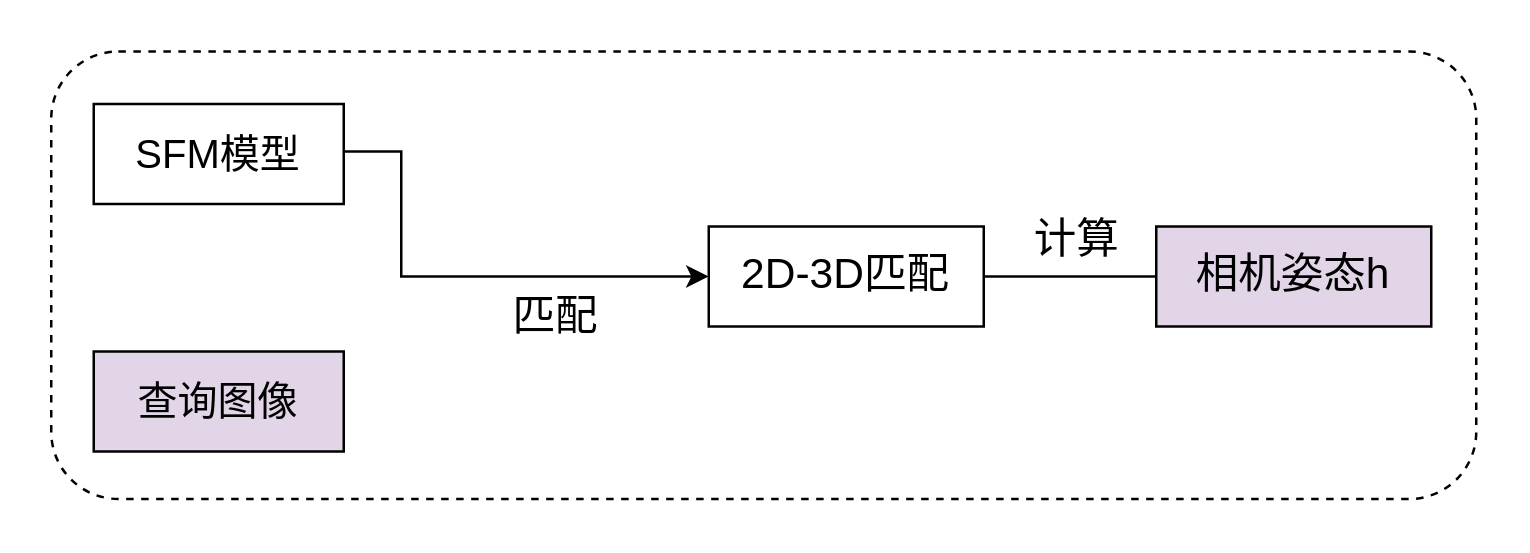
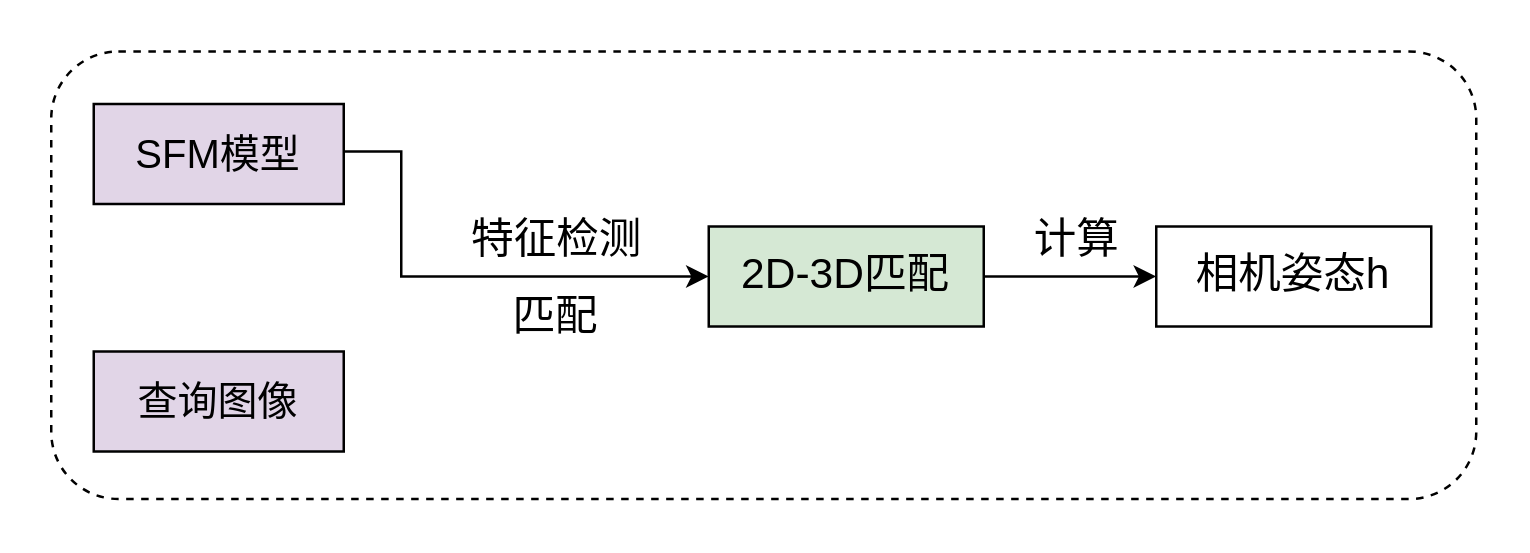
node "SFM模型": fillcolor #ffffff -> #e1d5e7
node "特征检测": added
node "2D-3D匹配": fillcolor #ffffff -> #d5e8d4
edge "2D-3D匹配" -- "相机姿态h": arrowhead none -> classic
node "相机姿态h": fillcolor #e1d5e7 -> #ffffff
